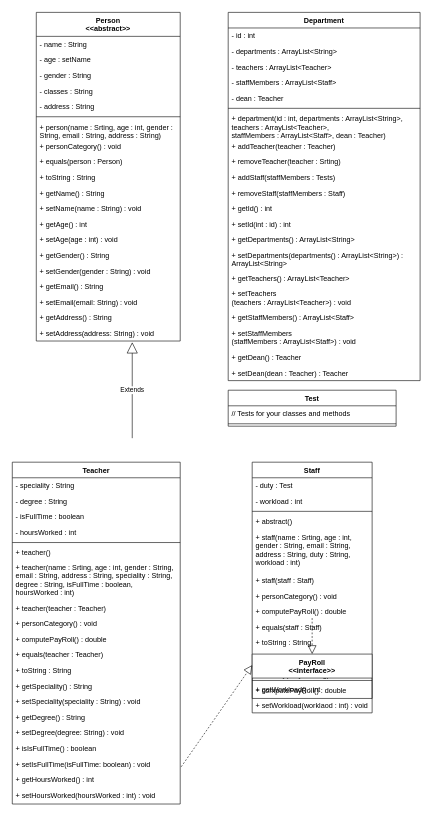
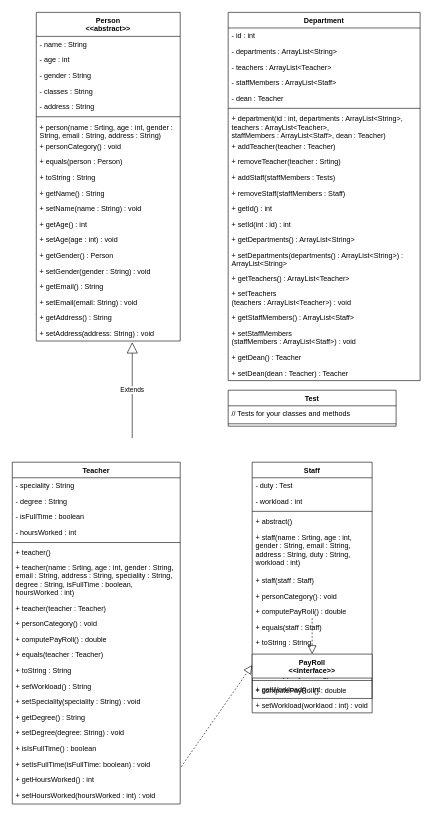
node "- age : setName": label "- age : setName" -> "- age : int"
node "+ getGender() : String": label "+ getGender() : String" -> "+ getGender() : Person"
node "+ getSpeciality() : String": label "+ getSpeciality() : String" -> "+ setWorkload() : String"
